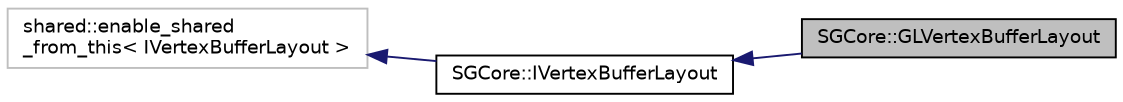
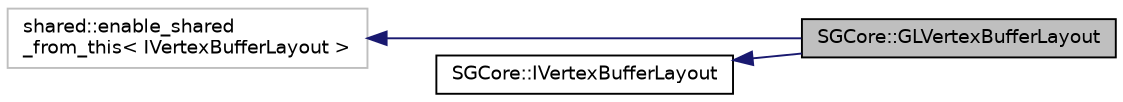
edge "SGCore::IVertexBufferLayout" -> "shared::enable_shared _from_this< IVertexBufferLayout >": now "SGCore::GLVertexBufferLayout" -> "shared::enable_shared _from_this< IVertexBufferLayout >"
